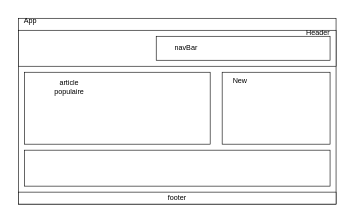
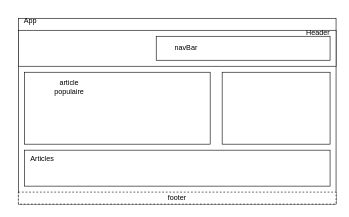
node "New": removed
node "Articles": added
node "footer": style solid -> dashed
